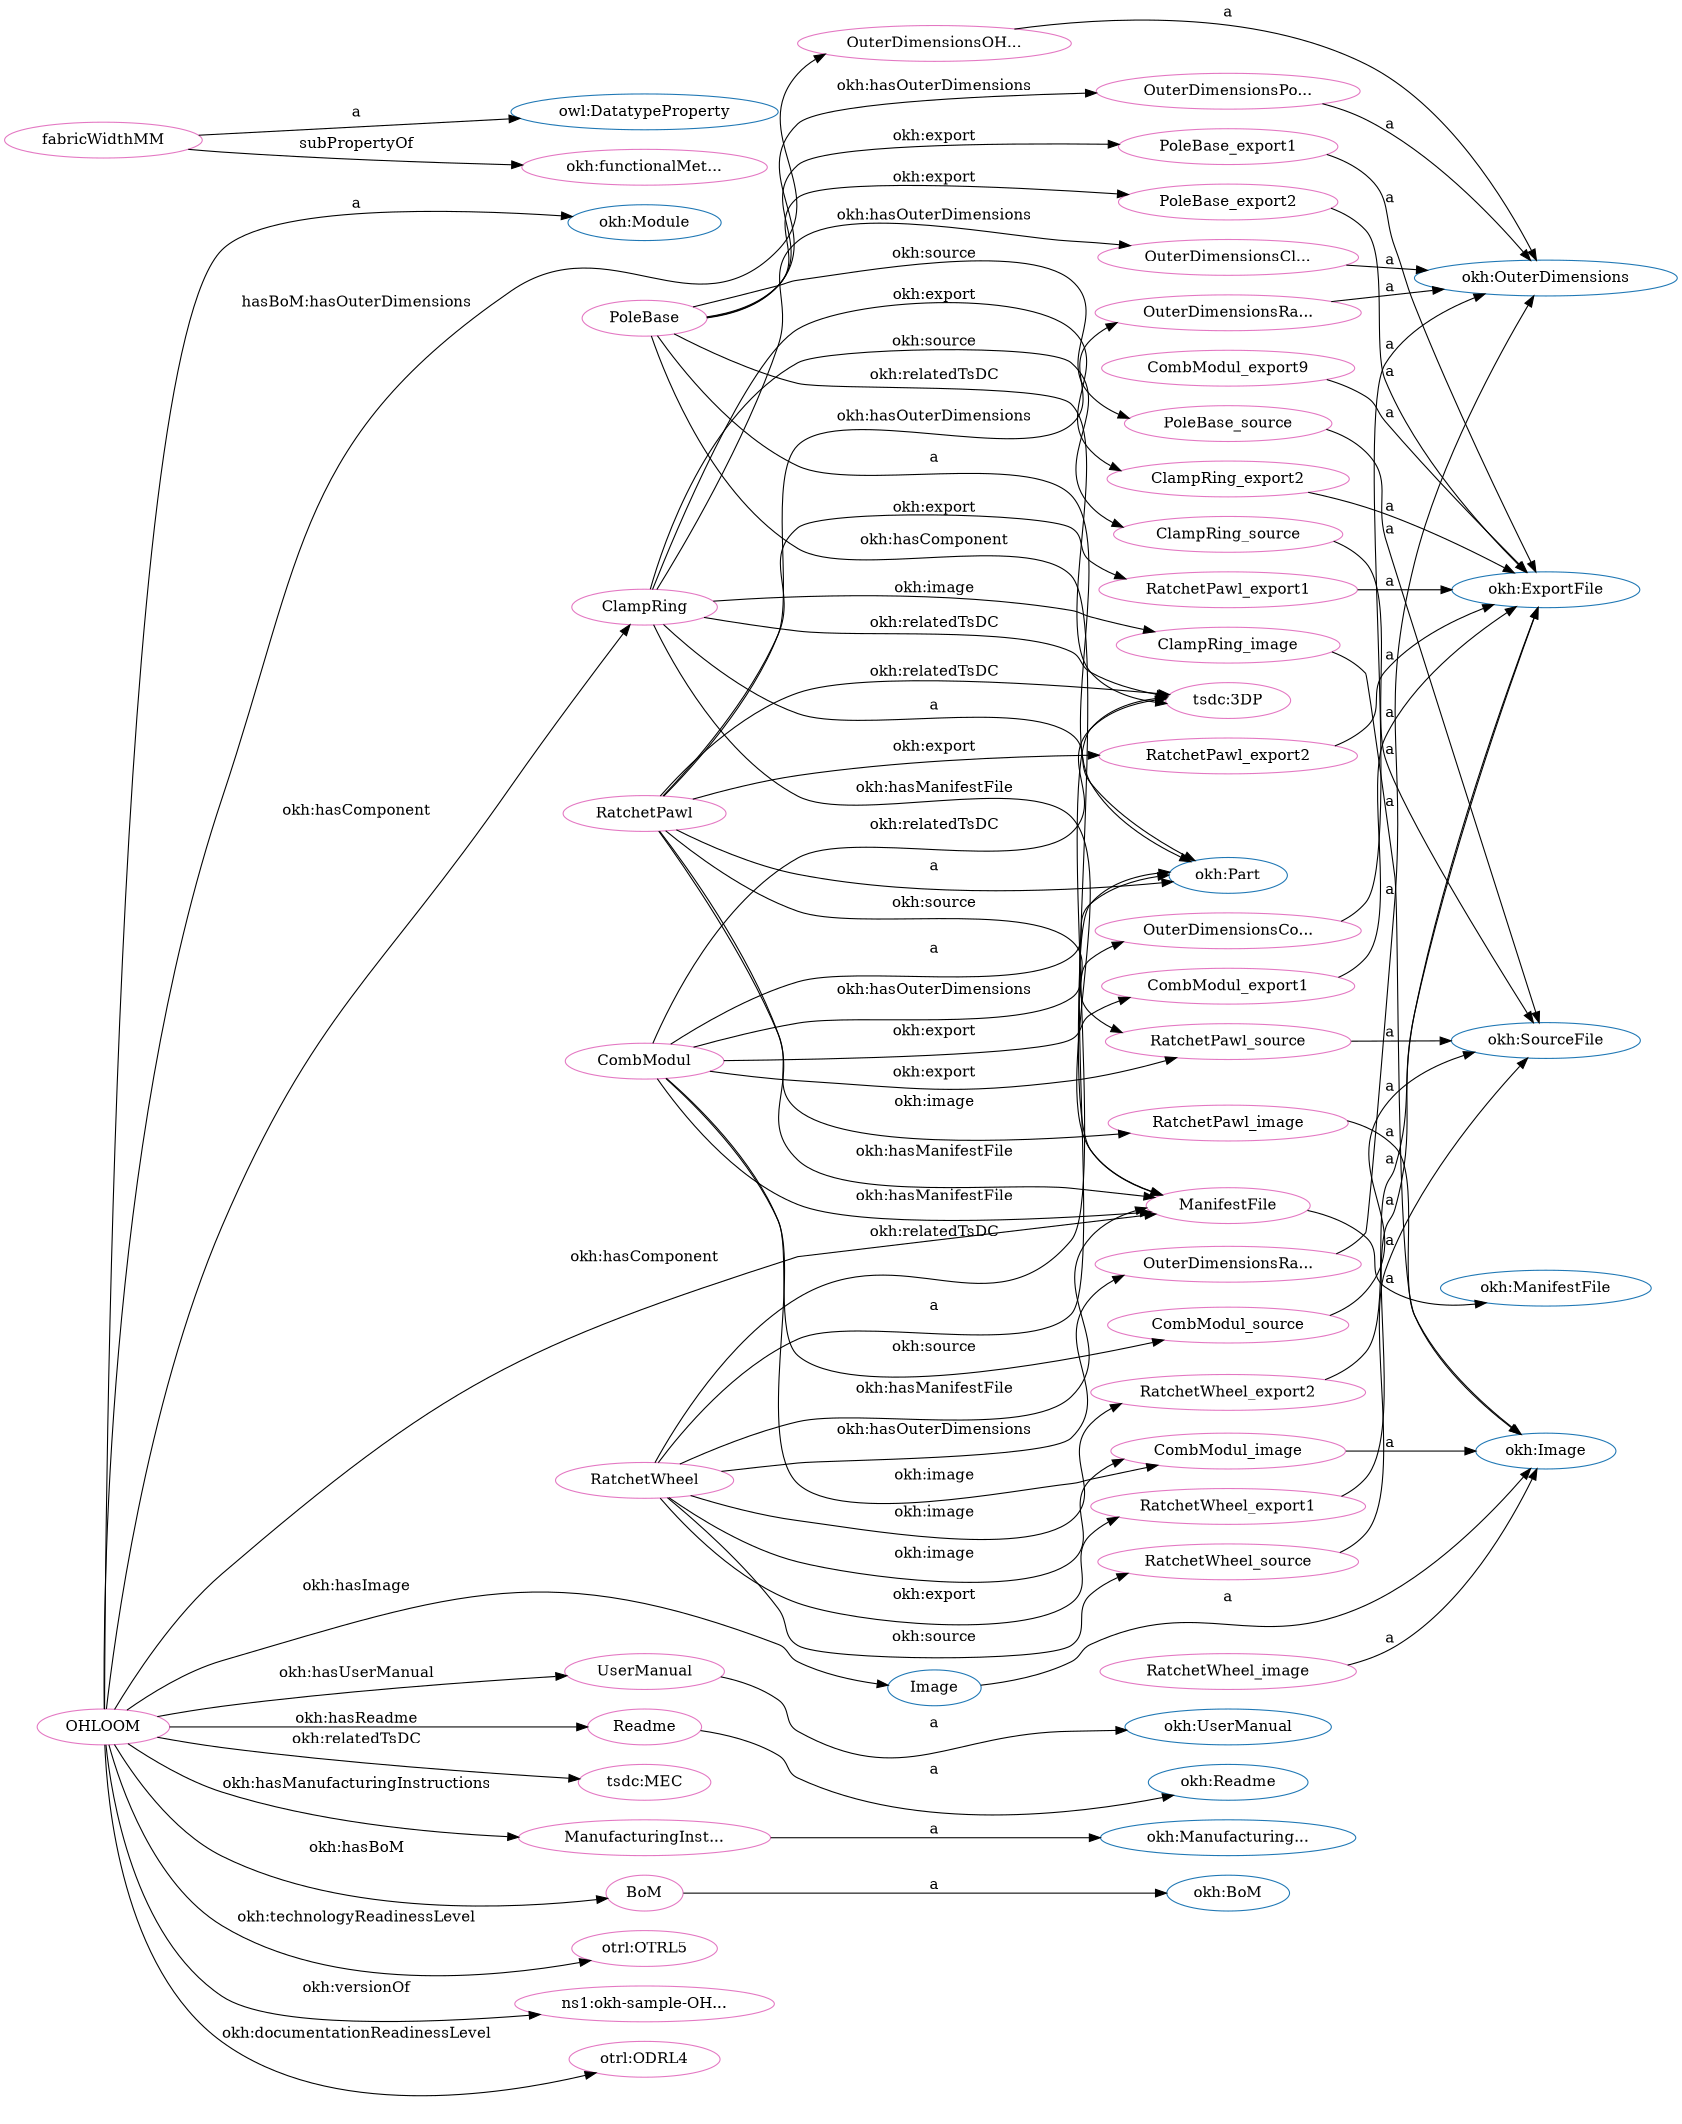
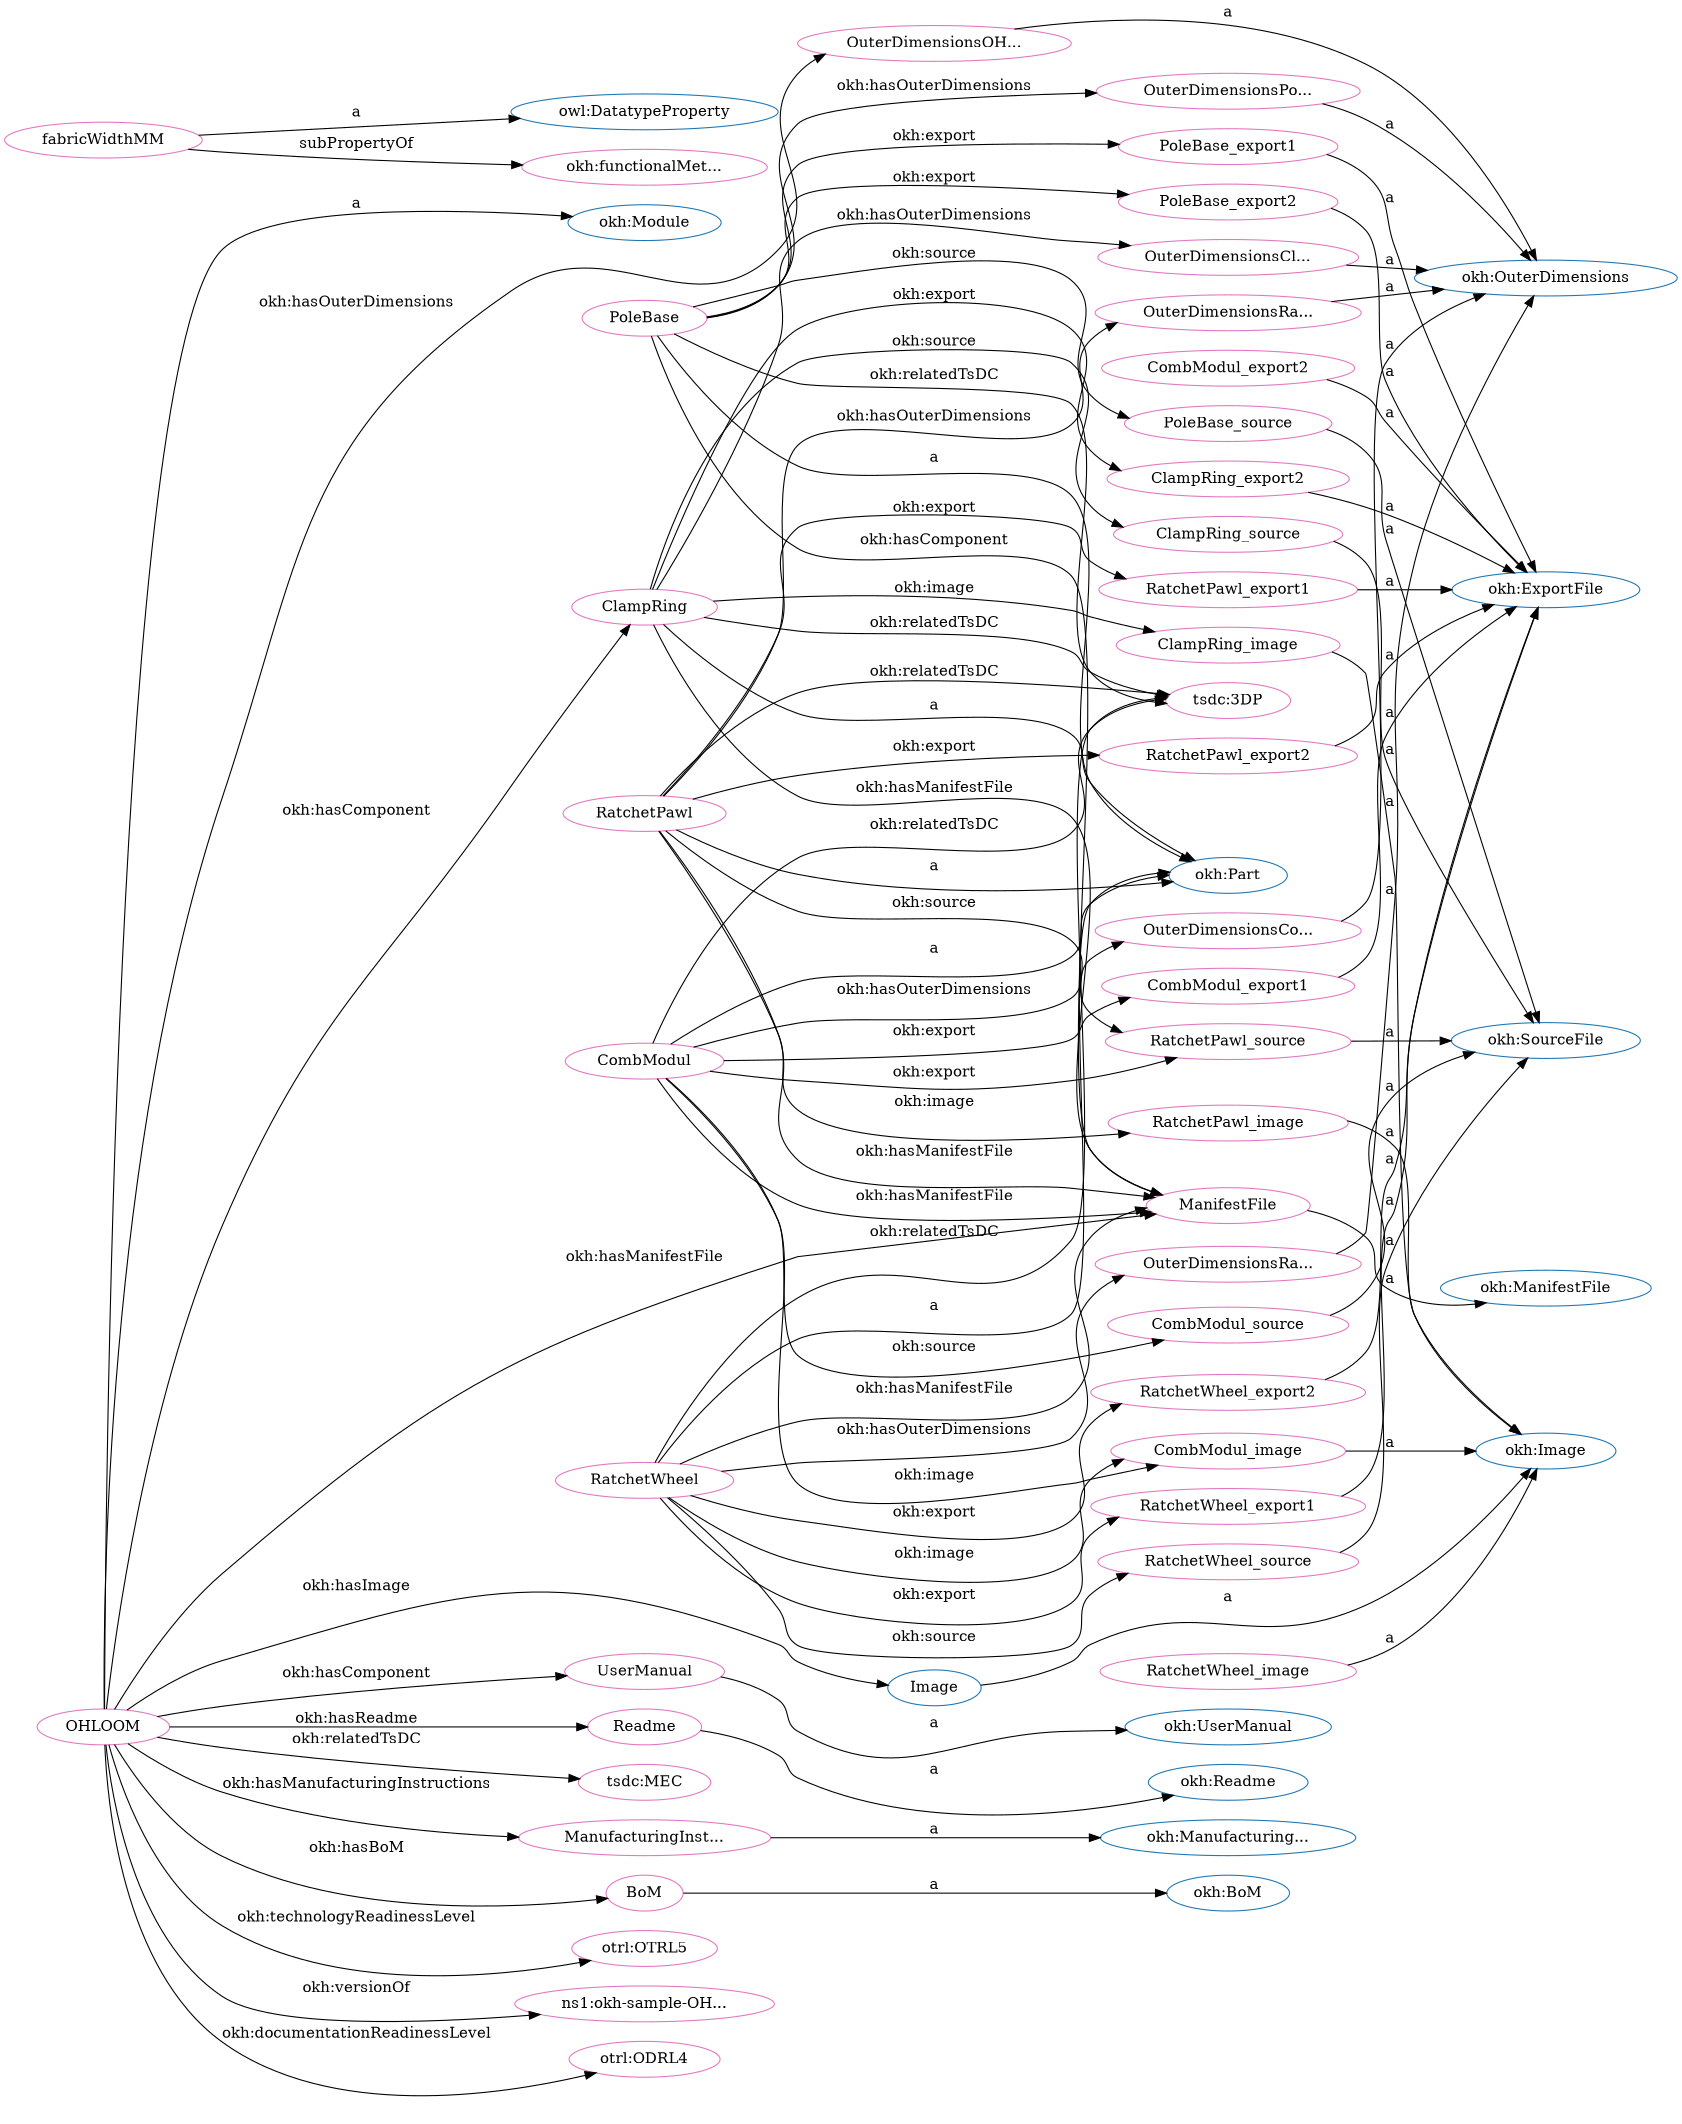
edge "OHLOOM" -> "OuterDimensionsOH...": label "hasBoM:hasOuterDimensions" -> "okh:hasOuterDimensions"
node "CombModul_export9": label "CombModul_export9" -> "CombModul_export2"
edge "OHLOOM" -> "ManifestFile": label "okh:hasComponent" -> "okh:hasManifestFile"
edge "RatchetWheel" -> "RatchetWheel_export2": label "okh:image" -> "okh:export"
edge "OHLOOM" -> "UserManual": label "okh:hasUserManual" -> "okh:hasComponent"
